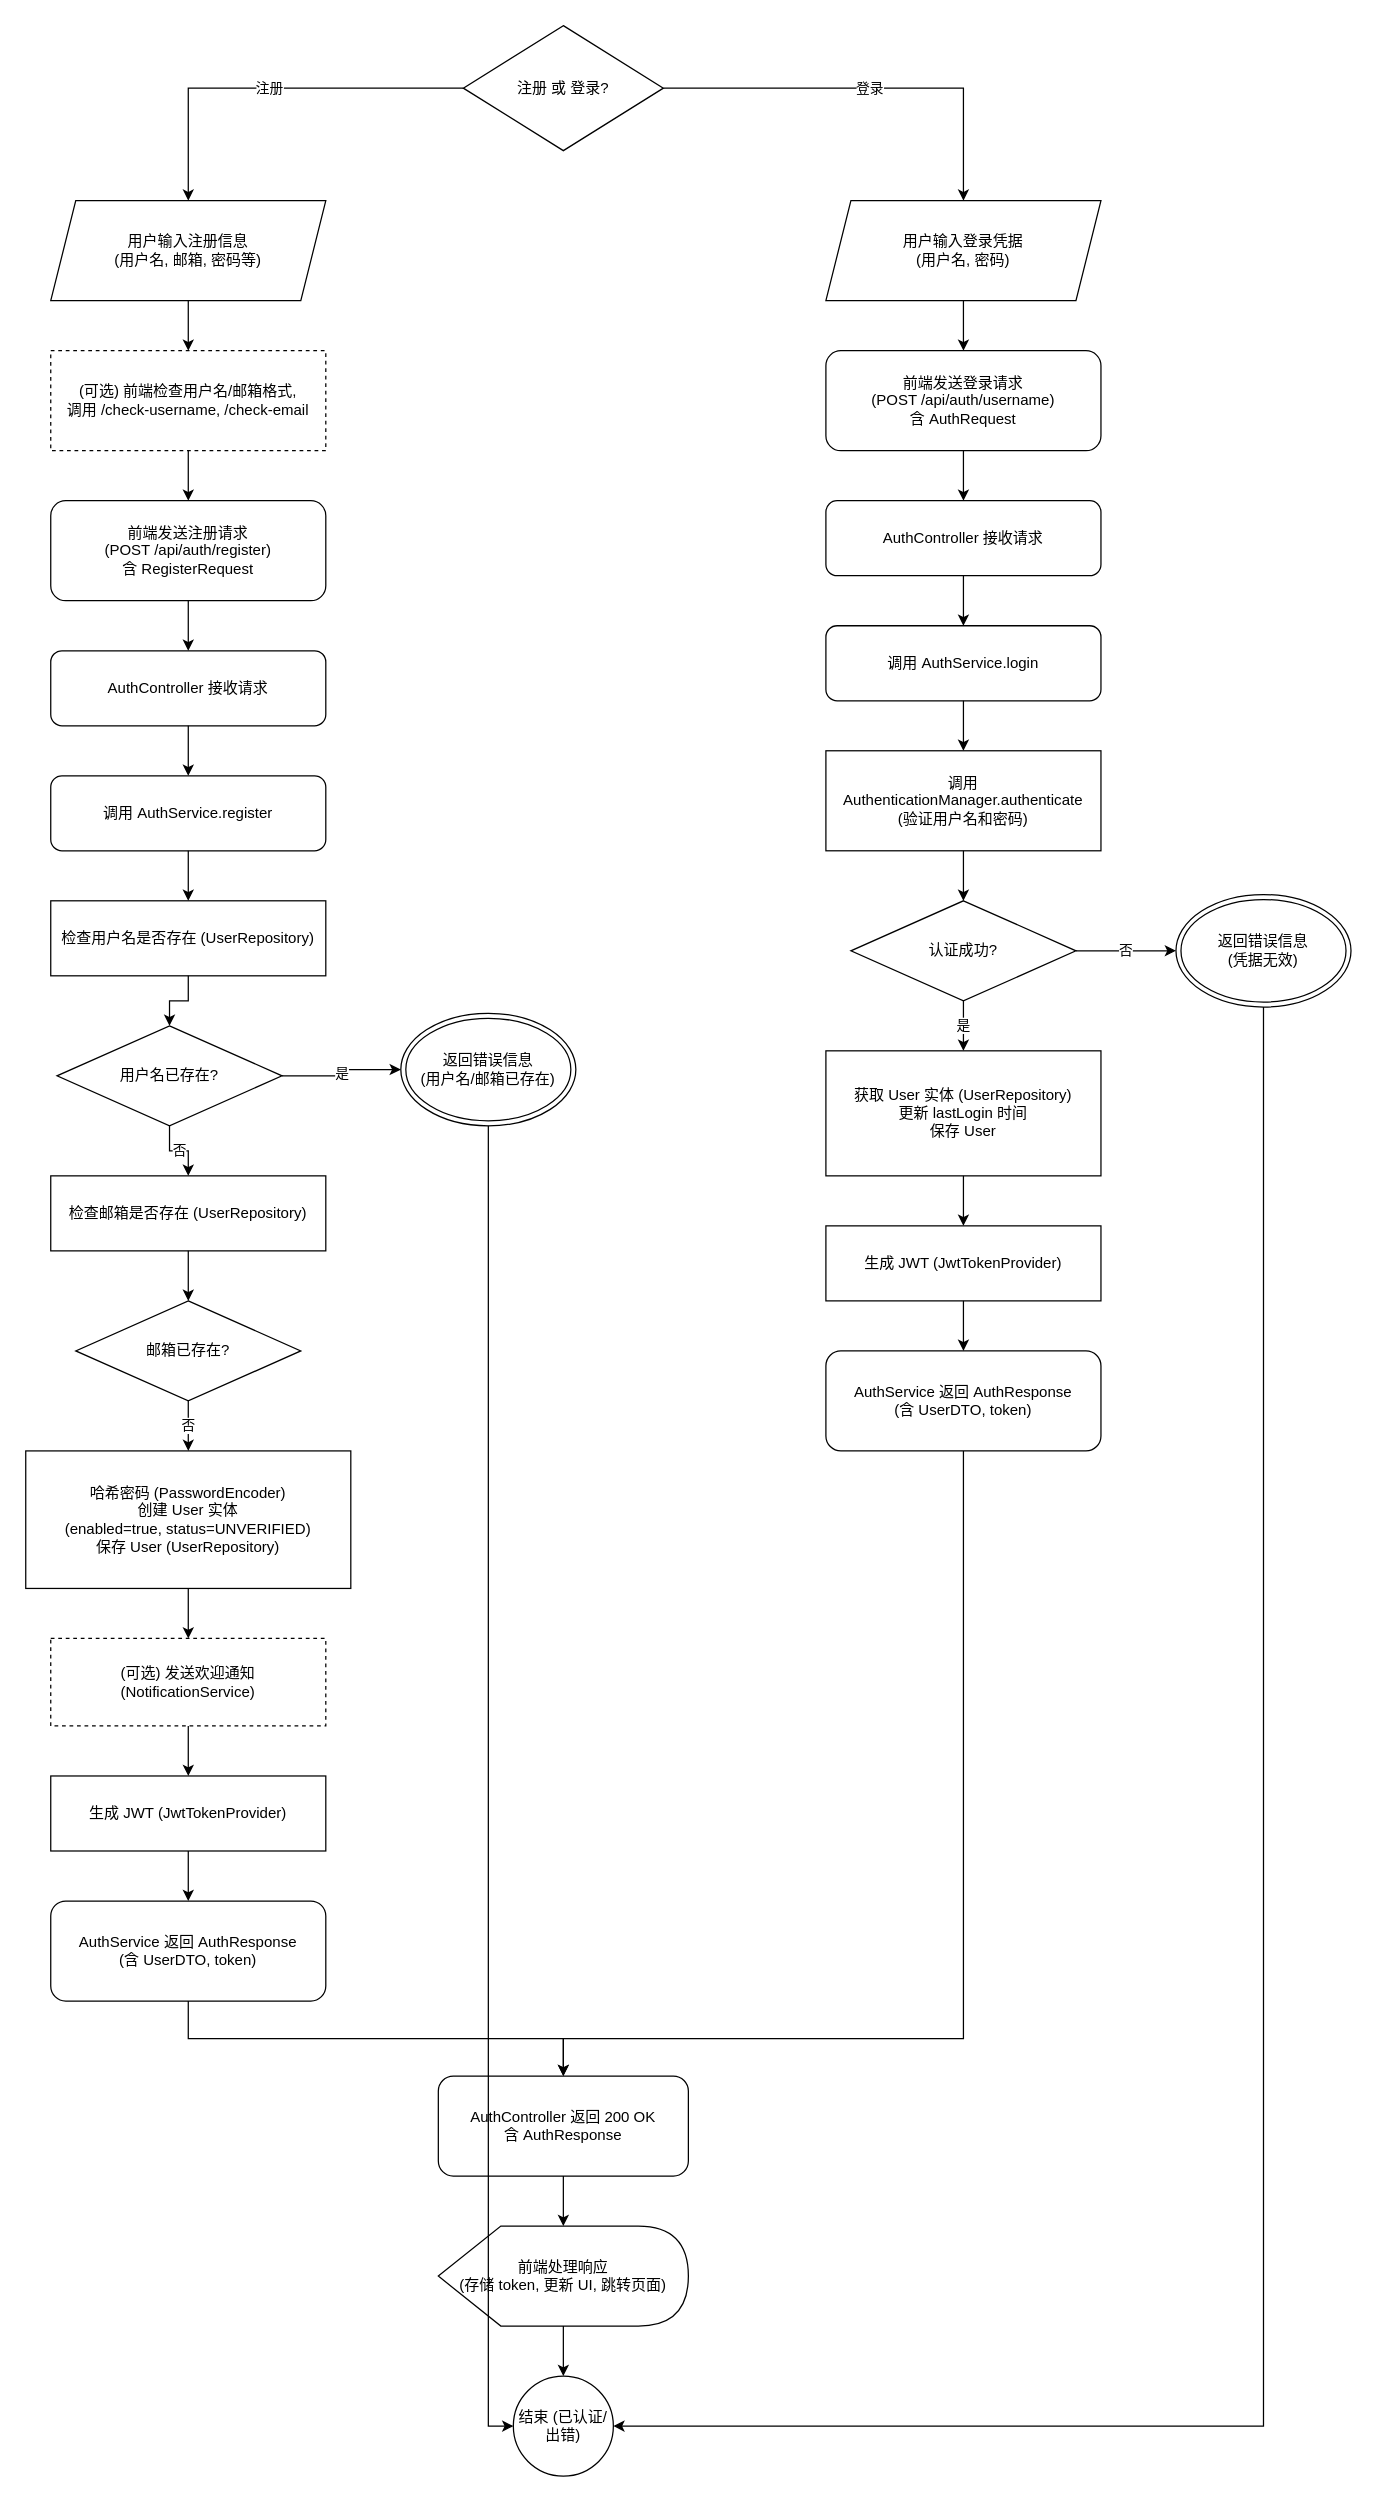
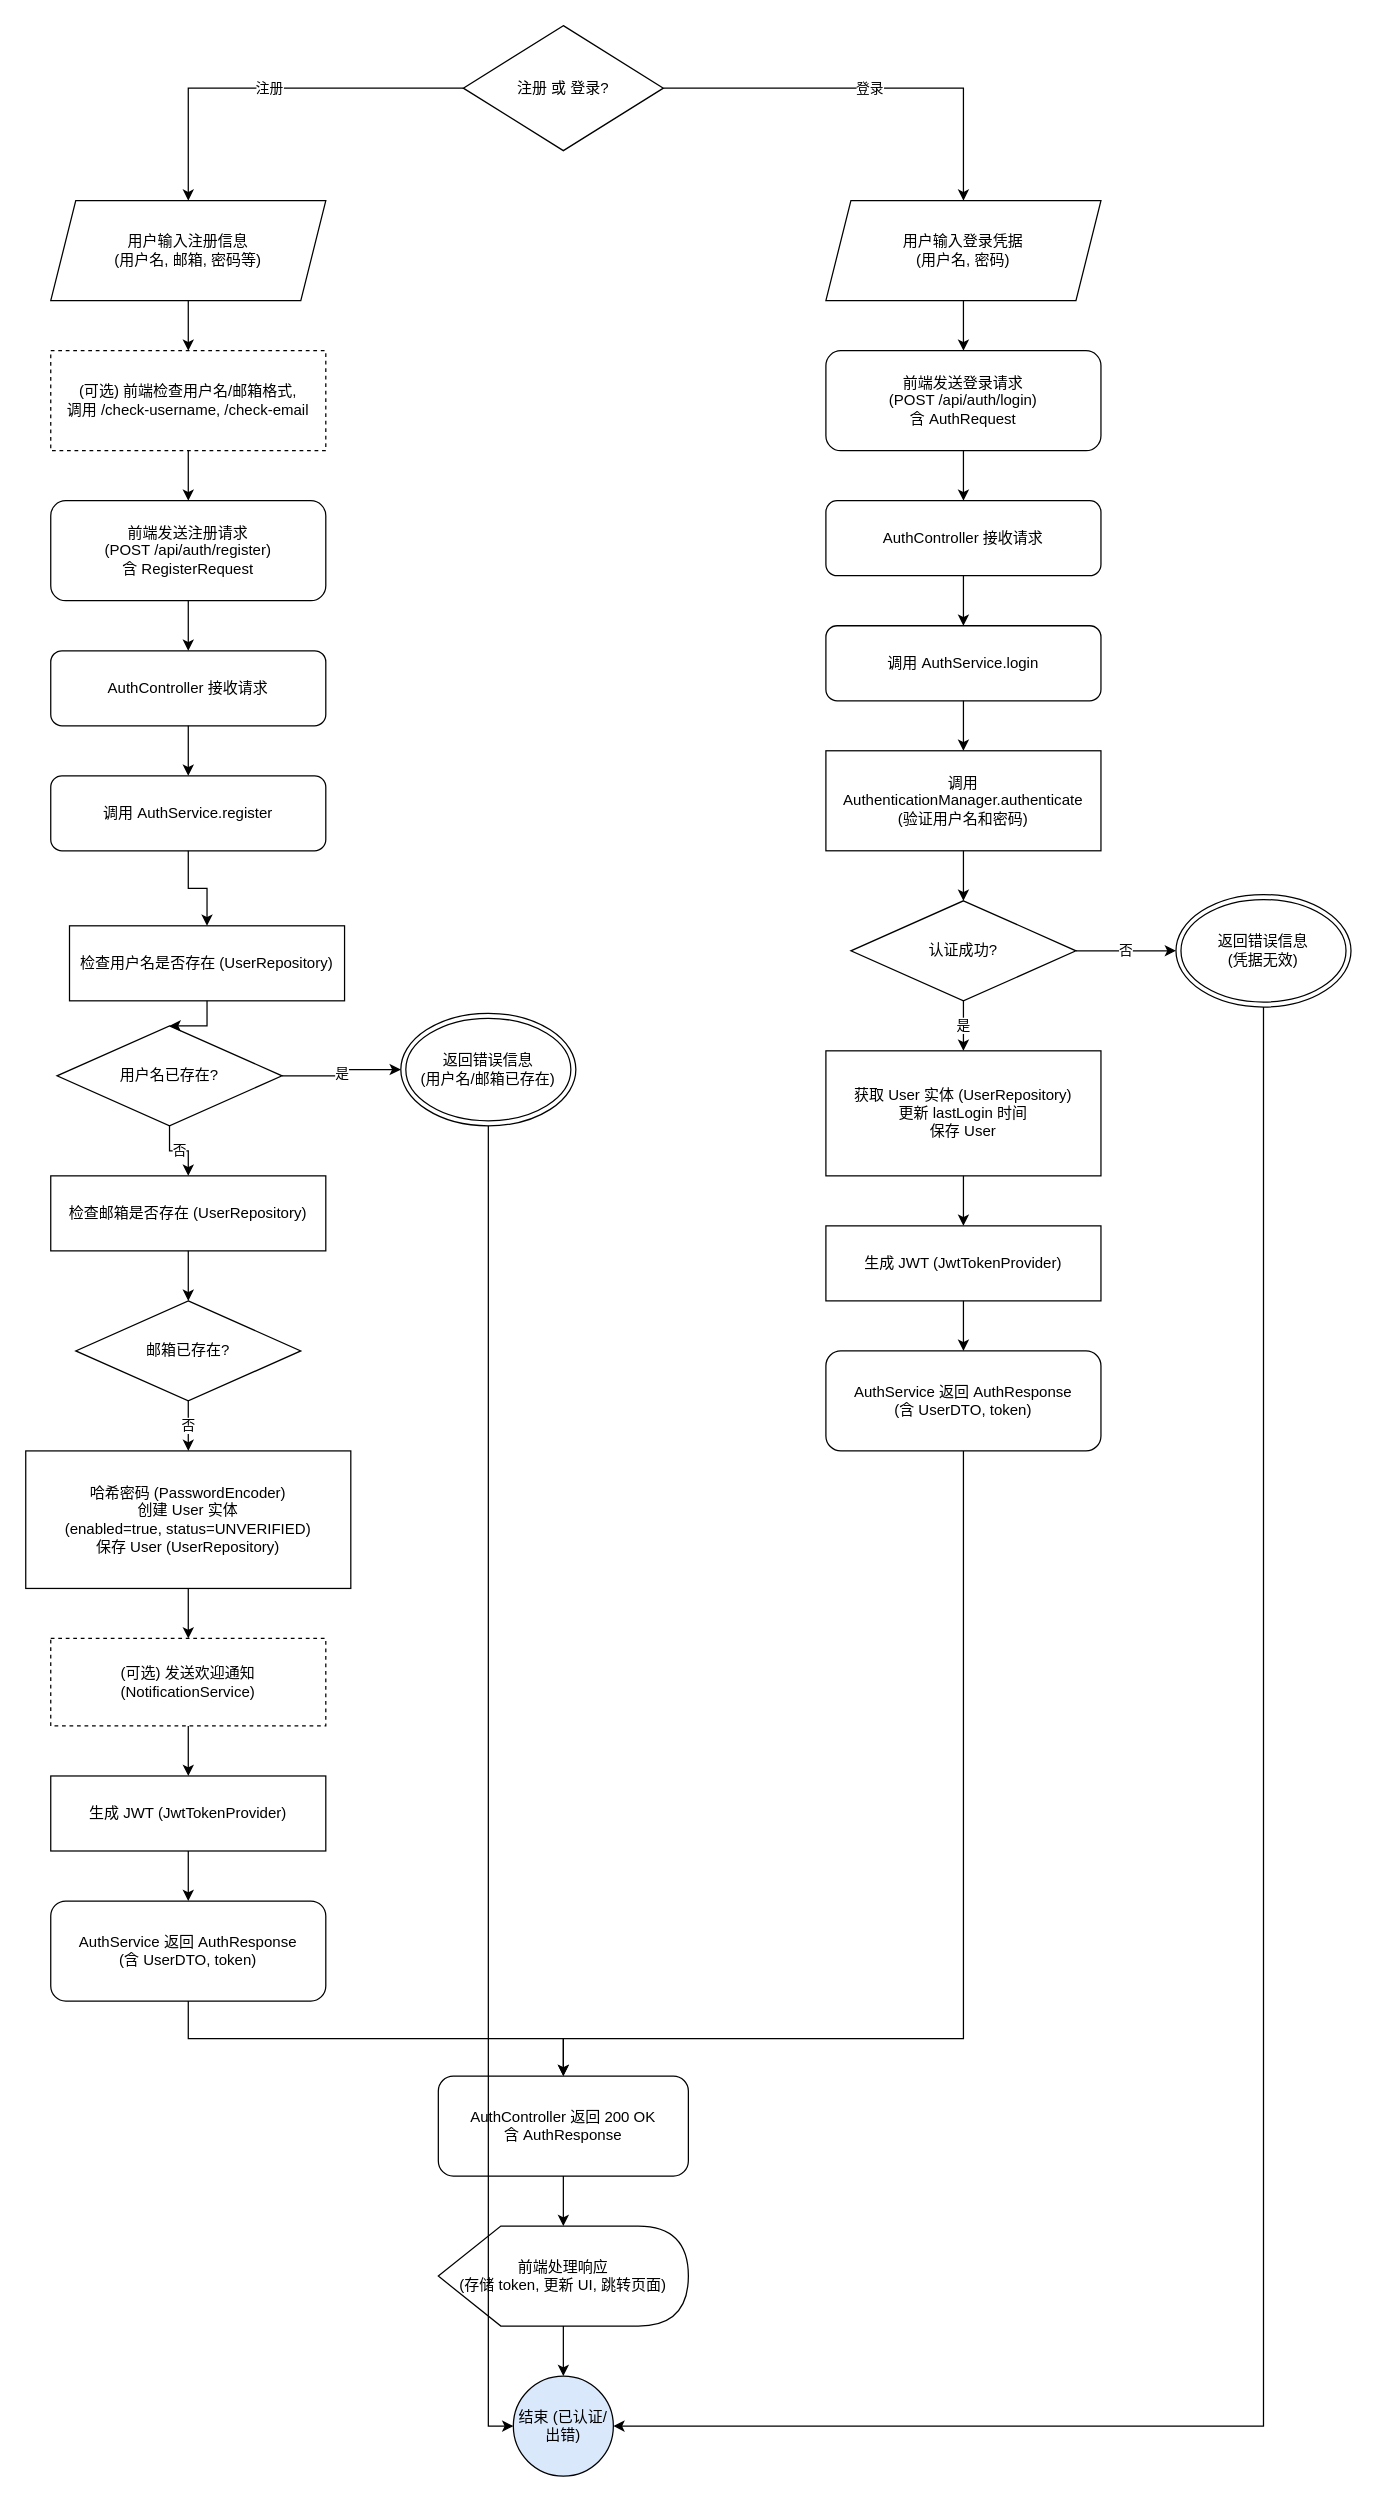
node "前端发送登录请求 (POST /api/auth/username) 含 AuthRequest": label "前端发送登录请求 (POST /api/auth/username) 含 AuthRequest" -> "前端发送登录请求 (POST /api/auth/login) 含 AuthRequest"
node "检查用户名是否存在 (UserRepository)": moved (188, 938) -> (207, 963)
node "结束 (已认证/出错)": fillcolor #ffffff -> #dae8fc
